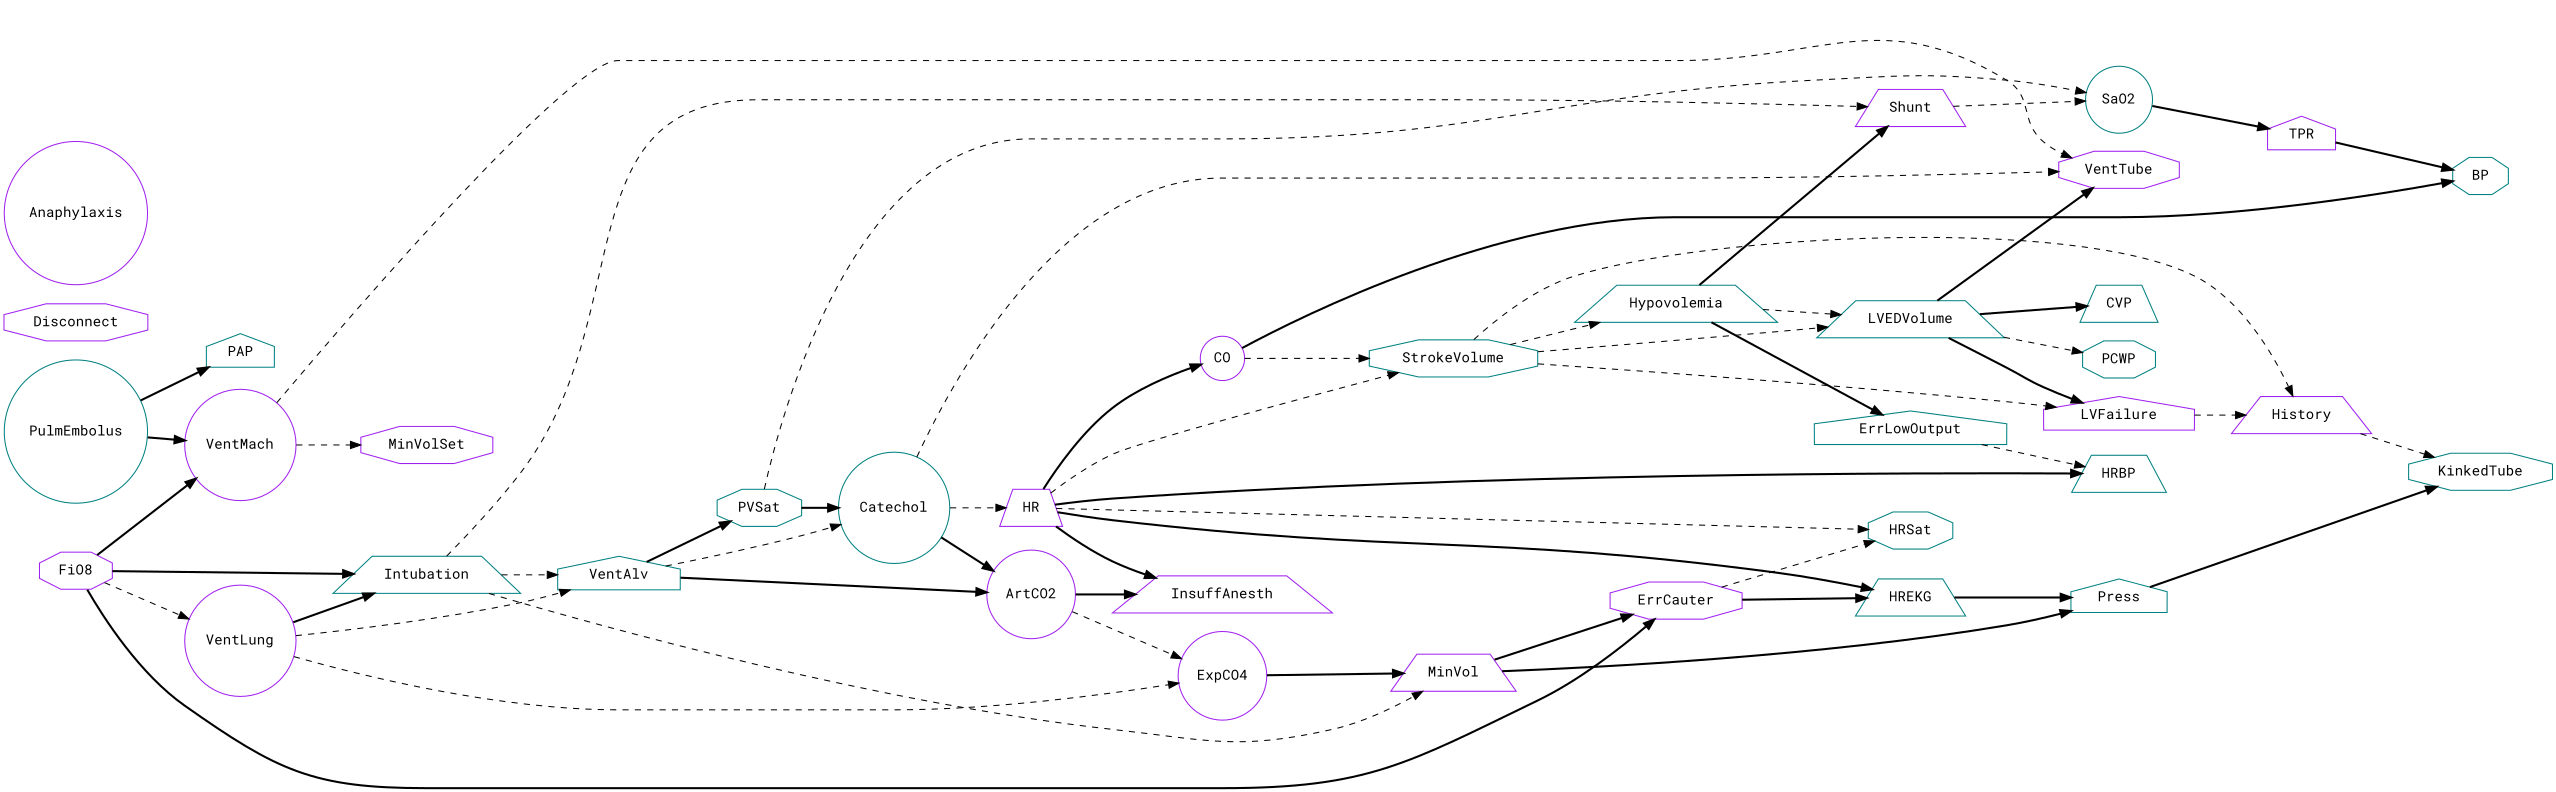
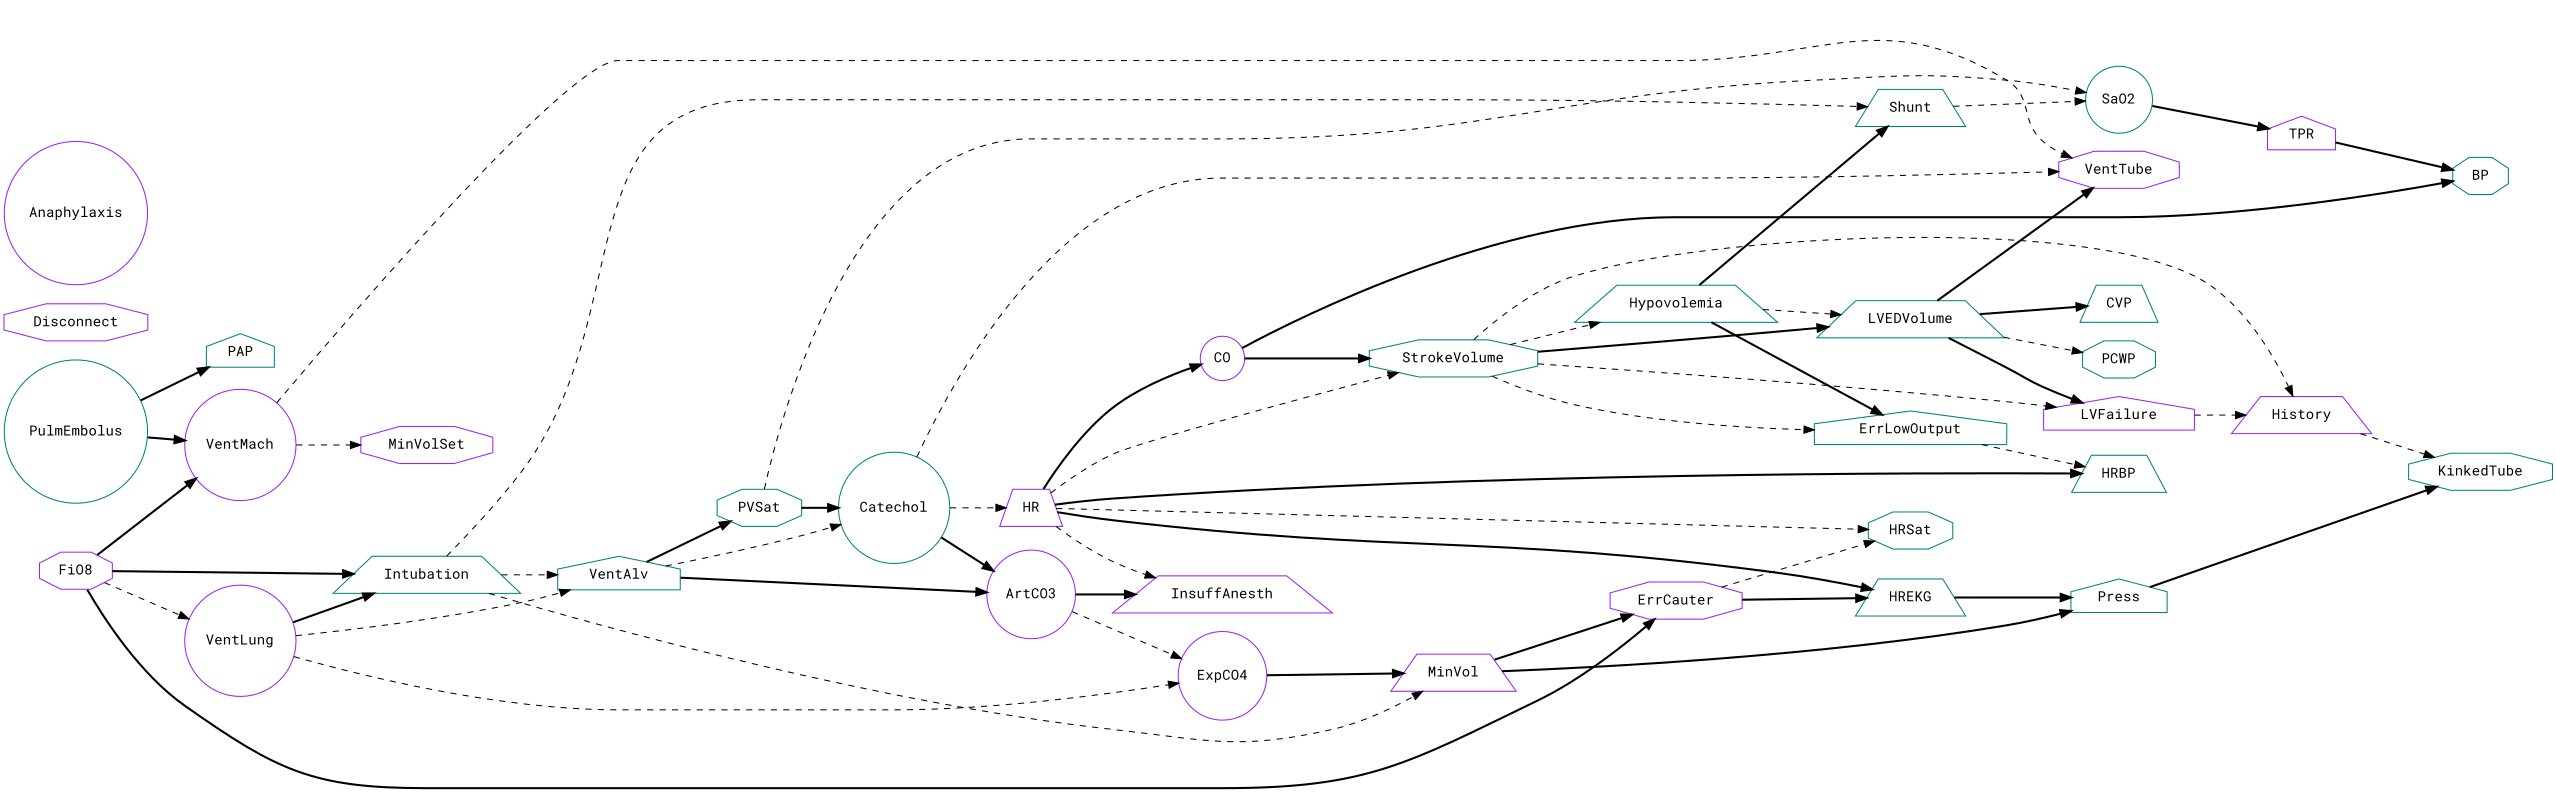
node "Shunt": color purple -> teal
edge "StrokeVolume" -> "LVEDVolume": style dashed -> bold
edge "CO" -> "StrokeVolume": style dashed -> bold
edge "StrokeVolume" -> "ErrLowOutput": added
edge "HR" -> "InsuffAnesth": style bold -> dashed
node "ArtCO2": label "ArtCO2" -> "ArtCO3"
